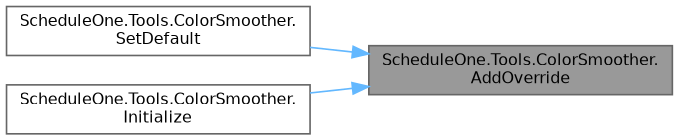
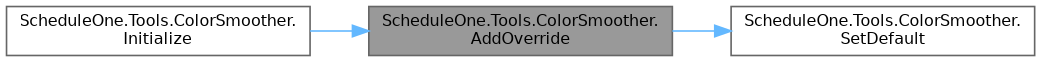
edge "ScheduleOne.Tools.ColorSmoother. SetDefault" -> "ScheduleOne.Tools.ColorSmoother. AddOverride": reversed
